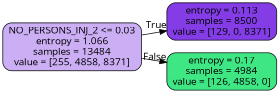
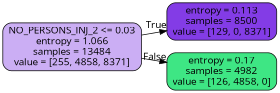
node "entropy = 0.17 samples = 4984 value = [126, 4858, 0]": label "entropy = 0.17 samples = 4984 value = [126, 4858, 0]" -> "entropy = 0.17 samples = 4982 value = [126, 4858, 0]"
